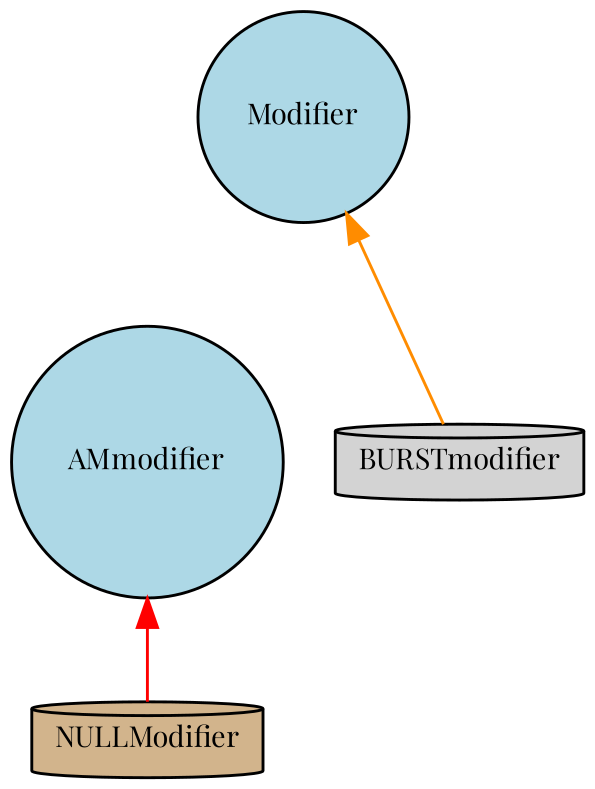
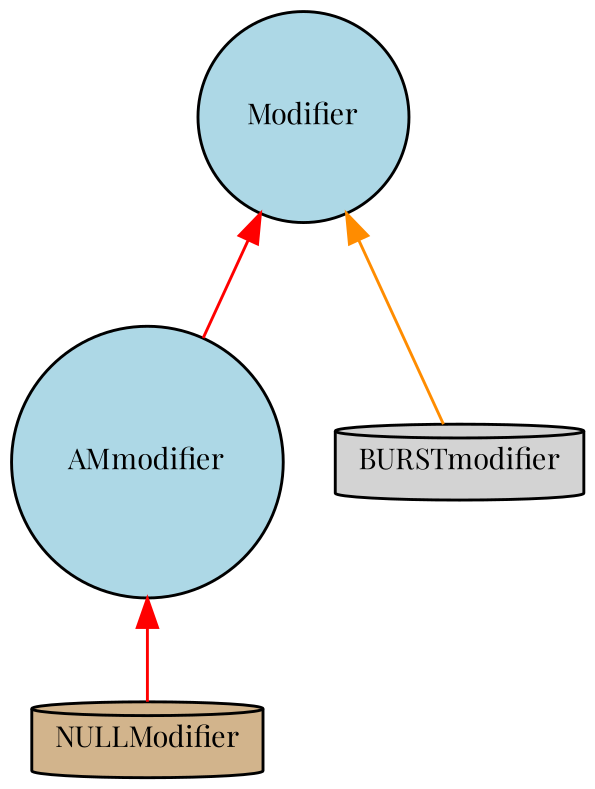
edge "AMmodifier" -> "Modifier": added
